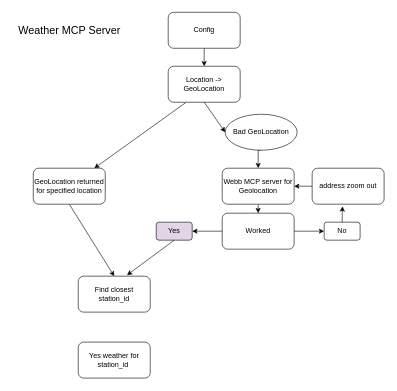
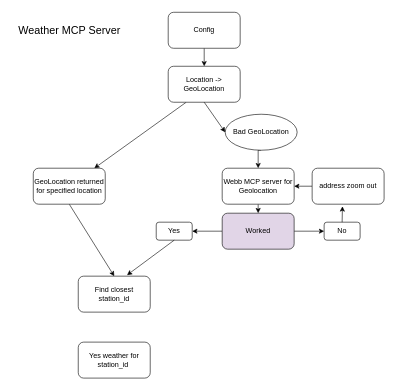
node "Yes": fillcolor #e1d5e7 -> #ffffff
node "Worked": fillcolor #ffffff -> #e1d5e7
